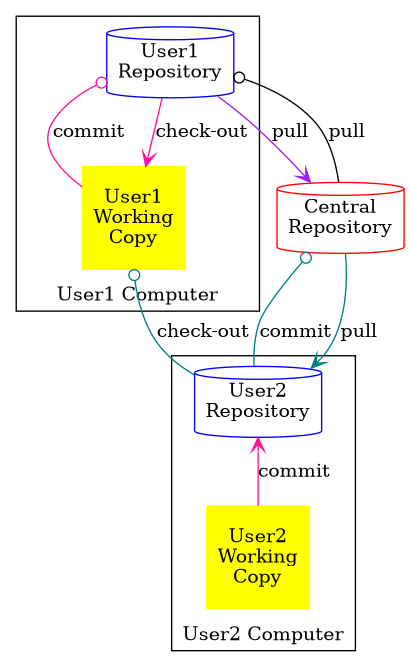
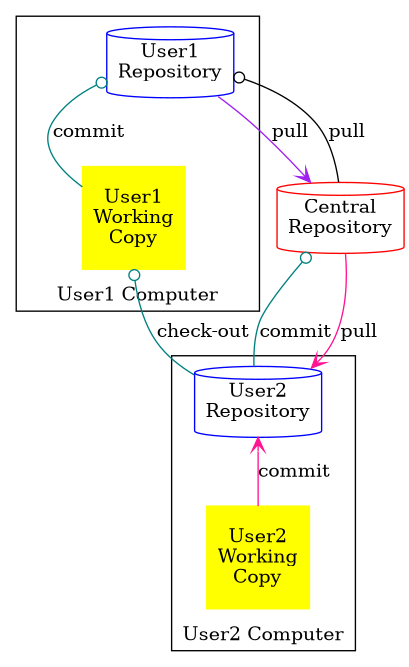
edge "User1 Repository" -> "User1 Working Copy": removed, label "check-out"
edge "User1 Working Copy" -> "User1 Repository": color deeppink -> teal
edge "Central Repository" -> "User2 Repository": color teal -> deeppink
